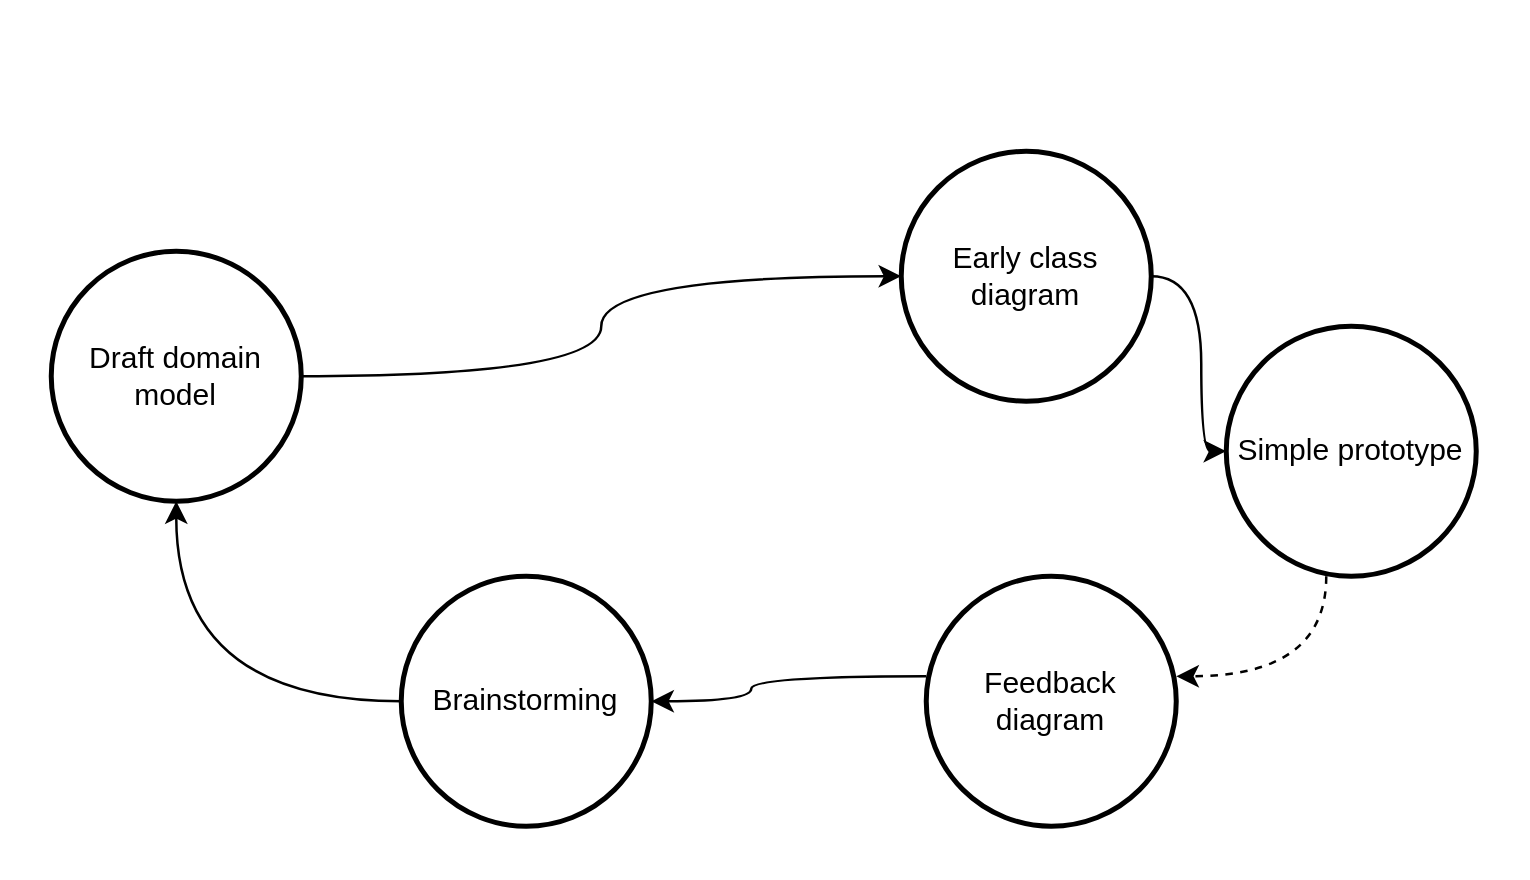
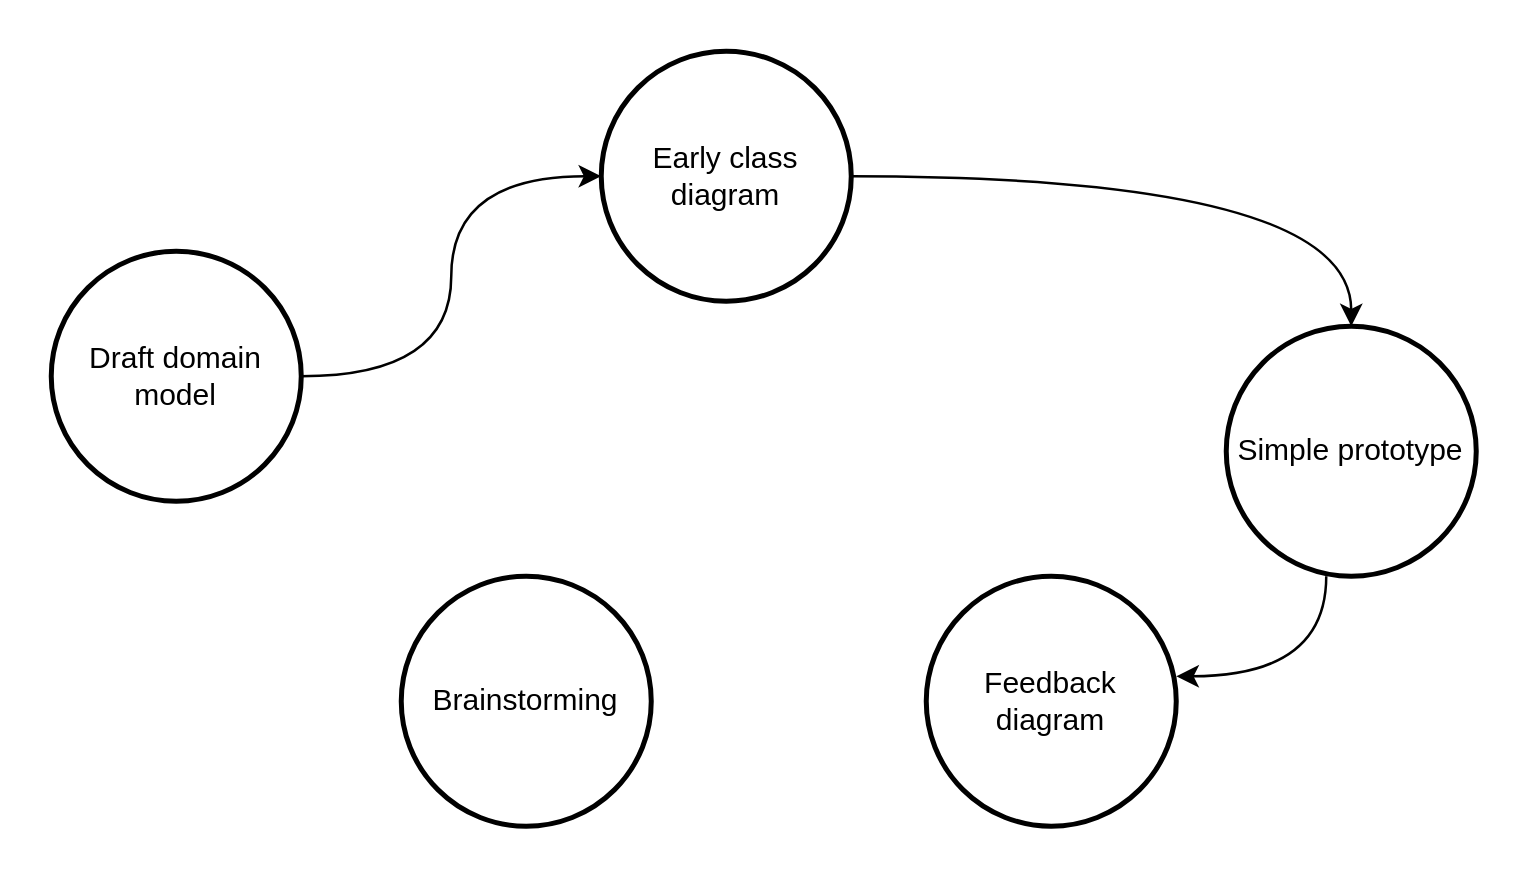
node "Early class diagram": moved (1026, 276) -> (726, 176)
edge "Simple prototype" -> "Feedback diagram": style dashed -> solid
edge "Brainstorming" -> "Draft domain model": removed
edge "Feedback diagram" -> "Brainstorming": removed
